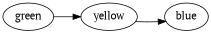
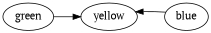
edge "yellow" -> "blue": reversed
